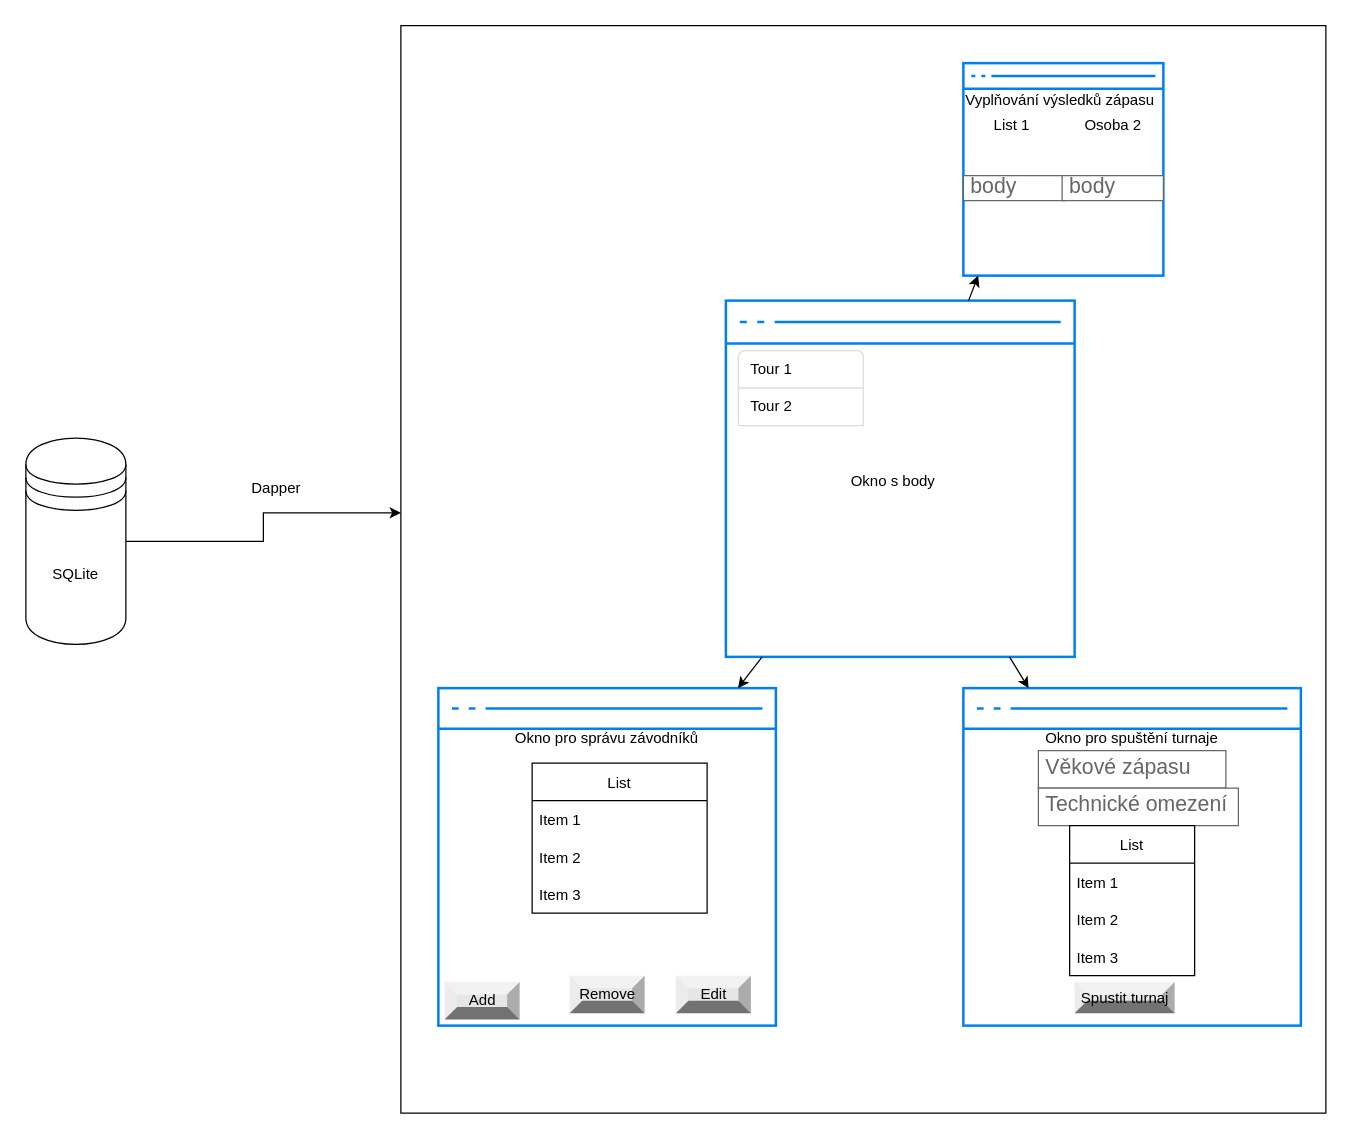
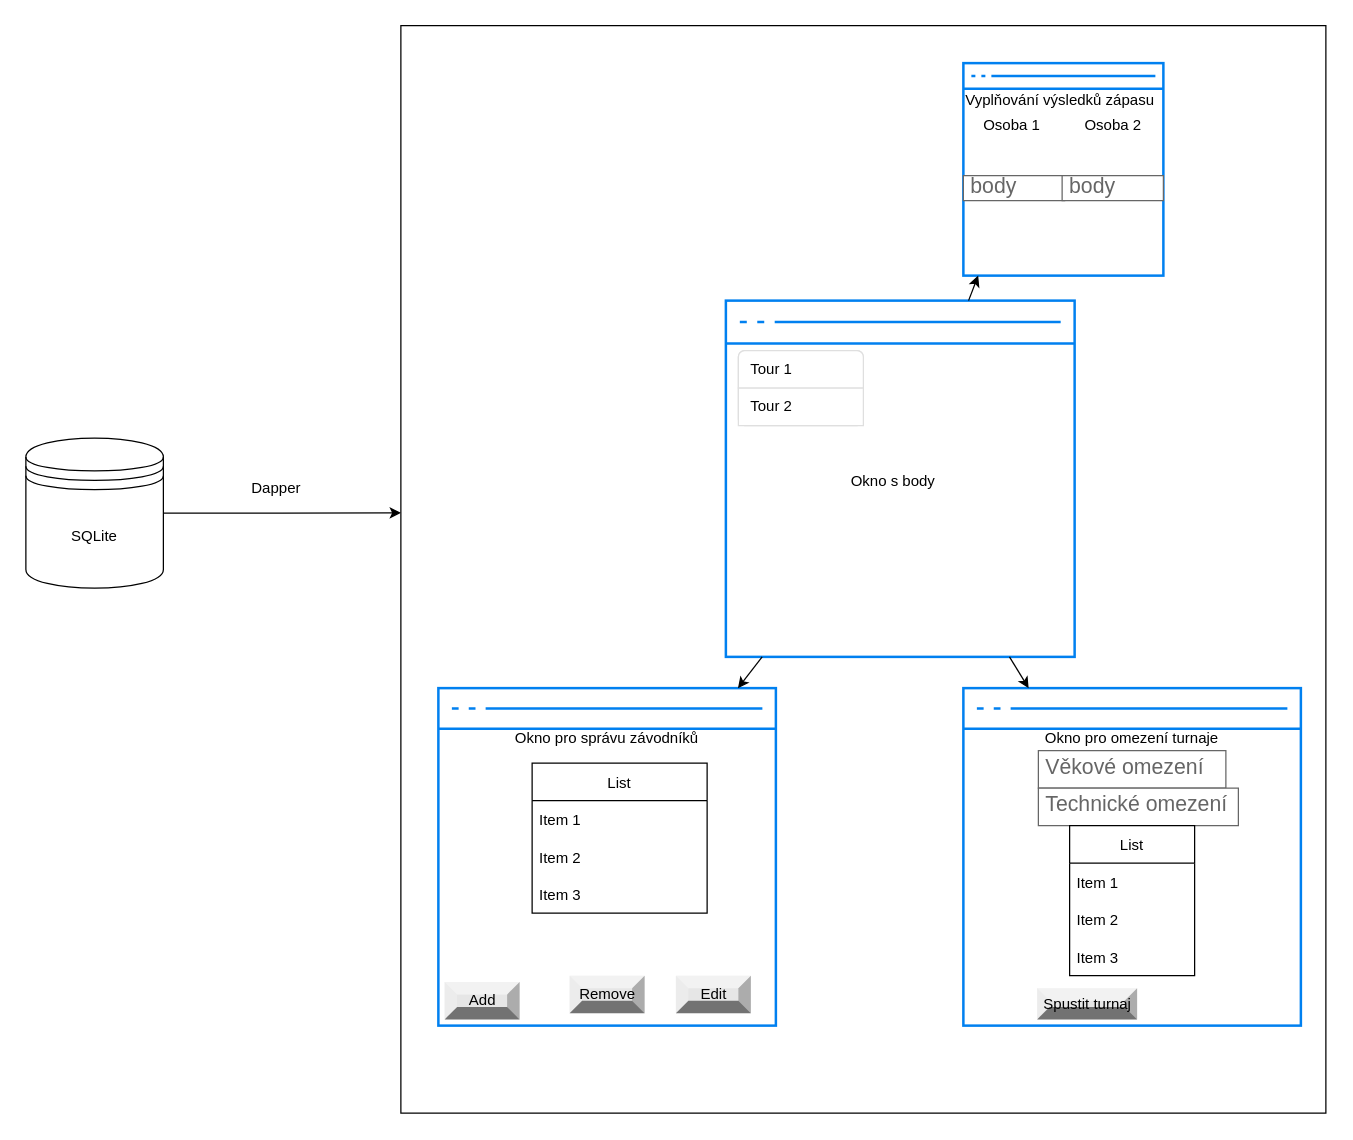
node "List 1": label "List 1" -> "Osoba 1"
node "SQLite": size 100x206 -> 138x150
node "Okno pro spuštění turnaje": label "Okno pro spuštění turnaje" -> "Okno pro omezení turnaje"
node "Věkové zápasu": label "Věkové zápasu" -> "Věkové omezení"
node "Spustit turnaj": moved (1124, 998) -> (1087, 1004)
